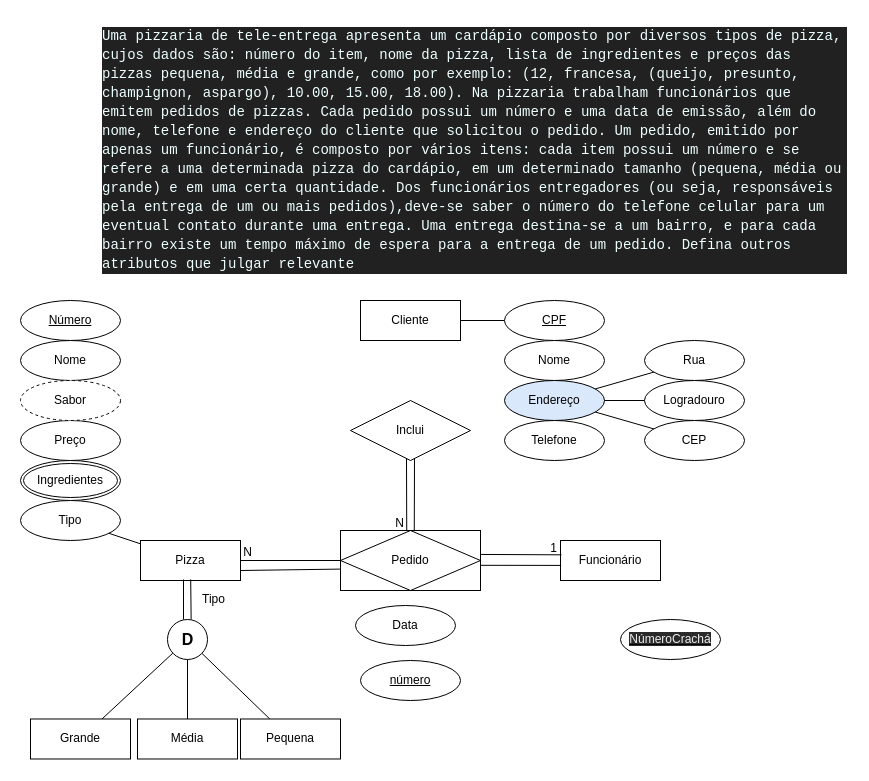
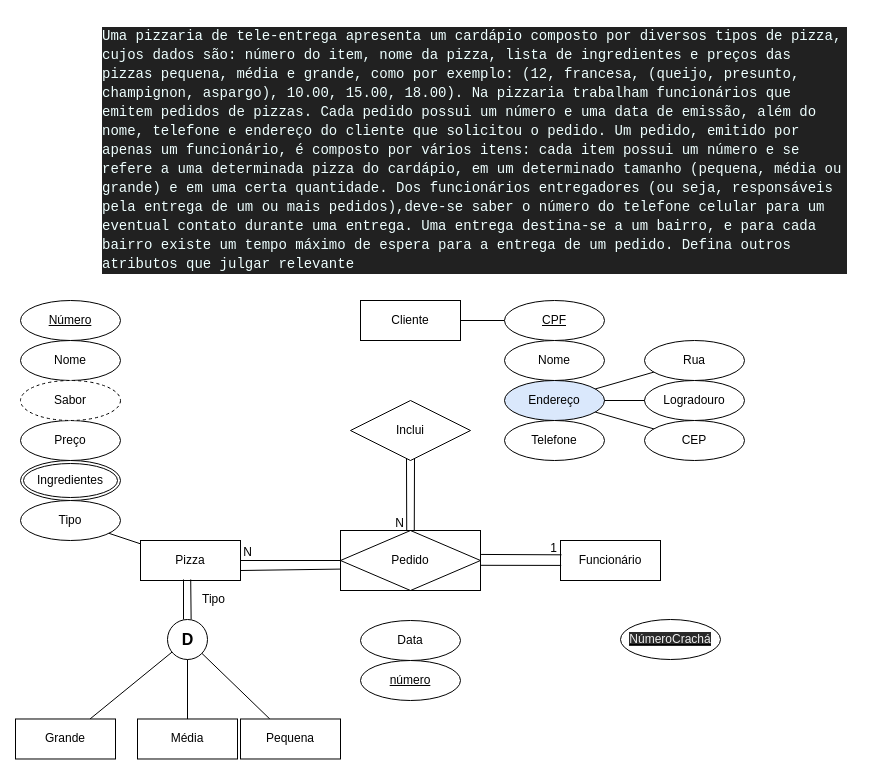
node "Data": moved (406, 626) -> (411, 641)
node "Grande": moved (81, 739) -> (66, 739)
